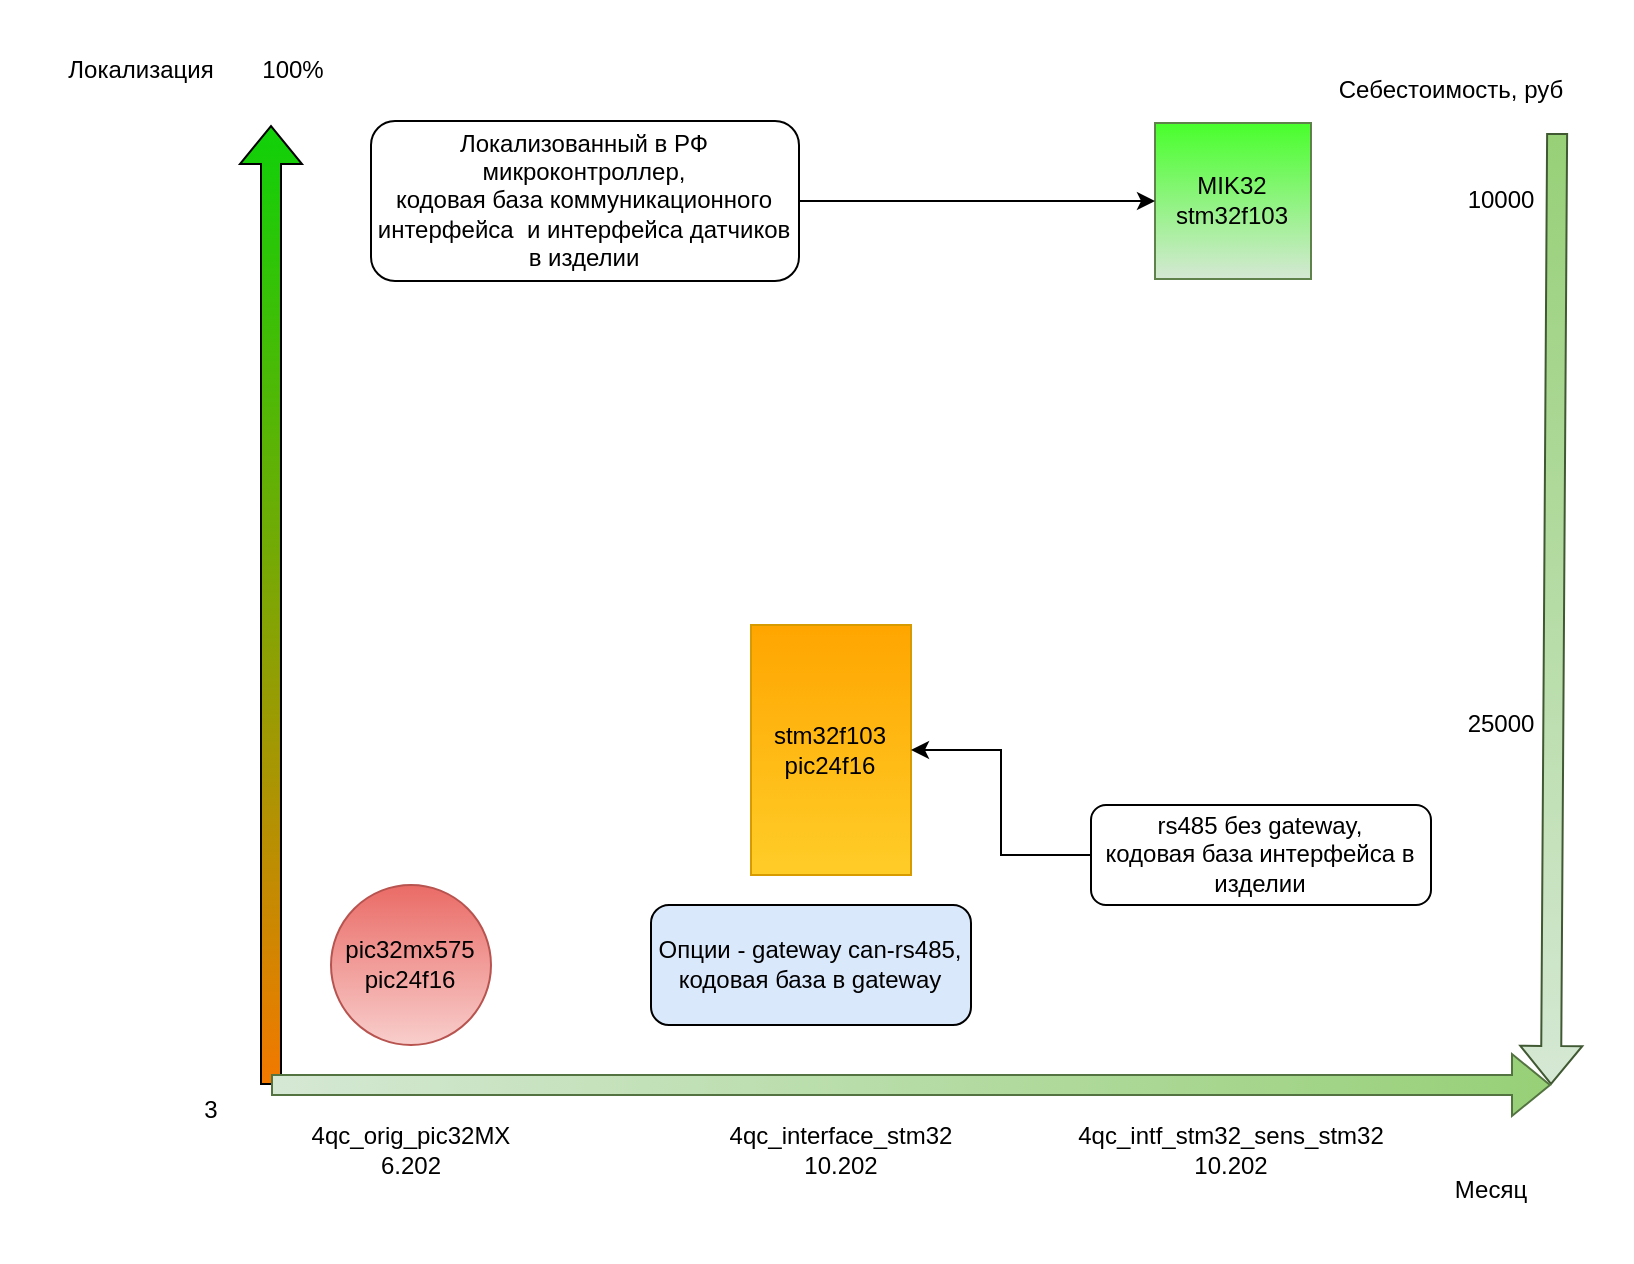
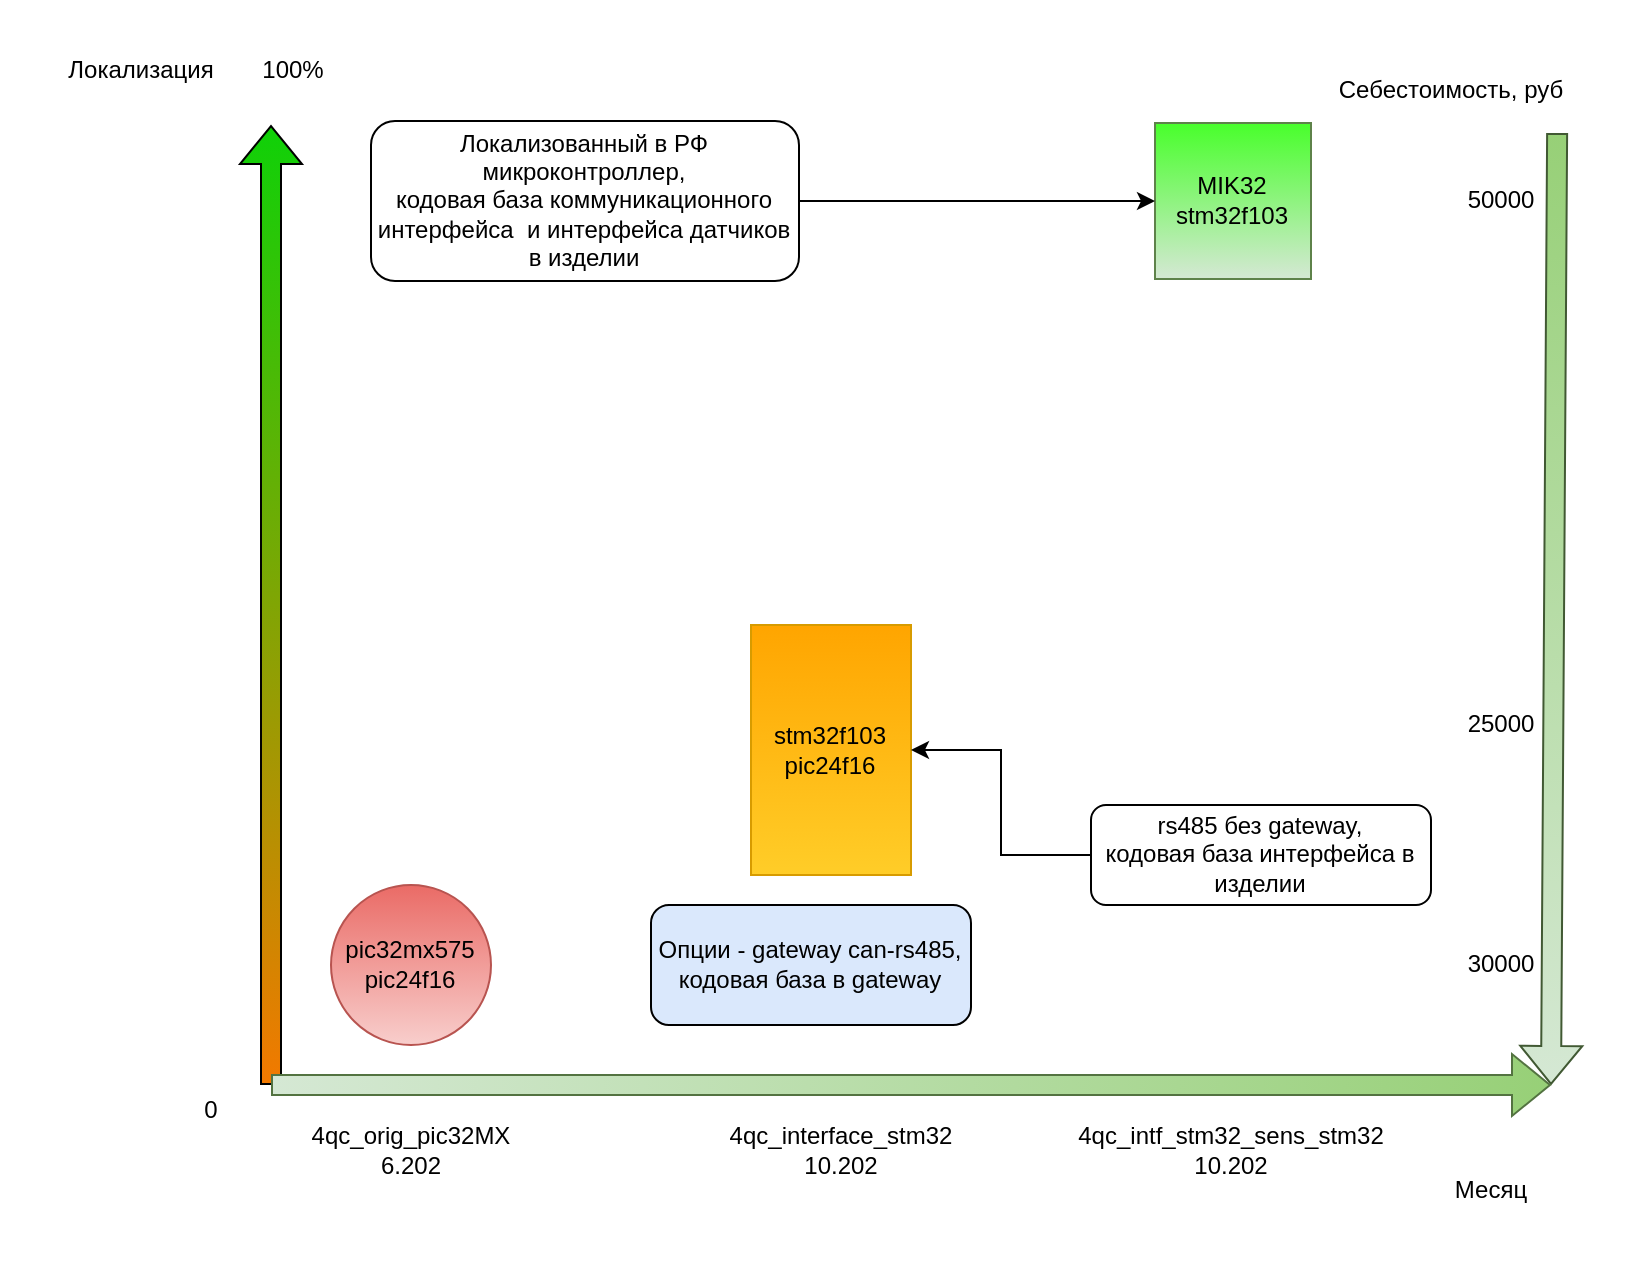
node "10000": label "10000" -> "50000"
node "30000": added
node "3": label "3" -> "0"
